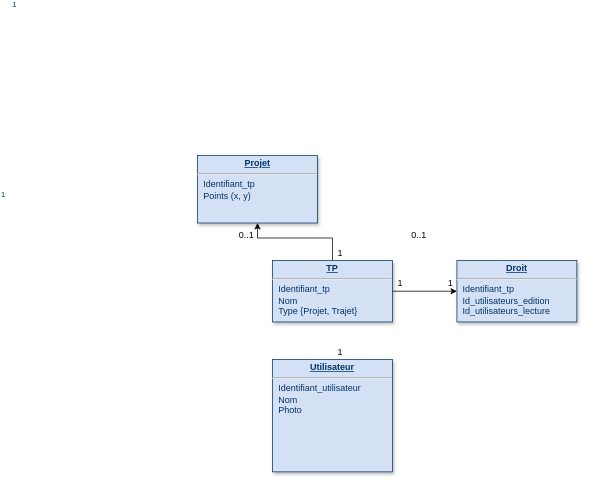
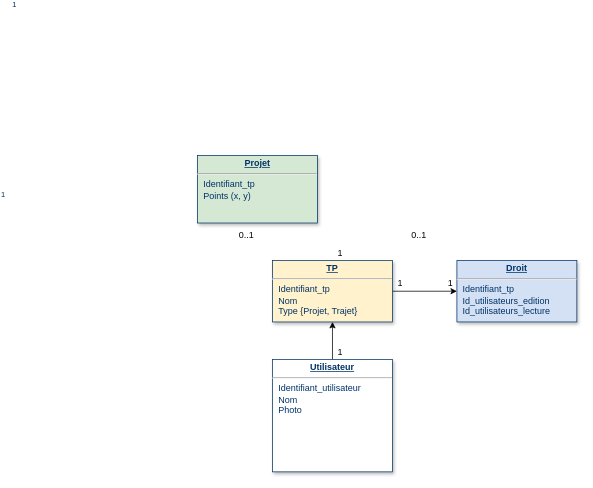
node "Projet Identifiant_tp Points (x, y)": fillcolor #d4e1f5 -> #d5e8d4
edge "TP Identifiant_tp Nom Type {Projet, Trajet}" -> "Projet Identifiant_tp Points (x, y)": removed
node "TP Identifiant_tp Nom Type {Projet, Trajet}": fillcolor #d4e1f5 -> #fff2cc
edge "Utilisateur Identifiant_utilisateur Nom Photo" -> "TP Identifiant_tp Nom Type {Projet, Trajet}": added
node "Utilisateur Identifiant_utilisateur Nom Photo": fillcolor #d4e1f5 -> #ffffff
